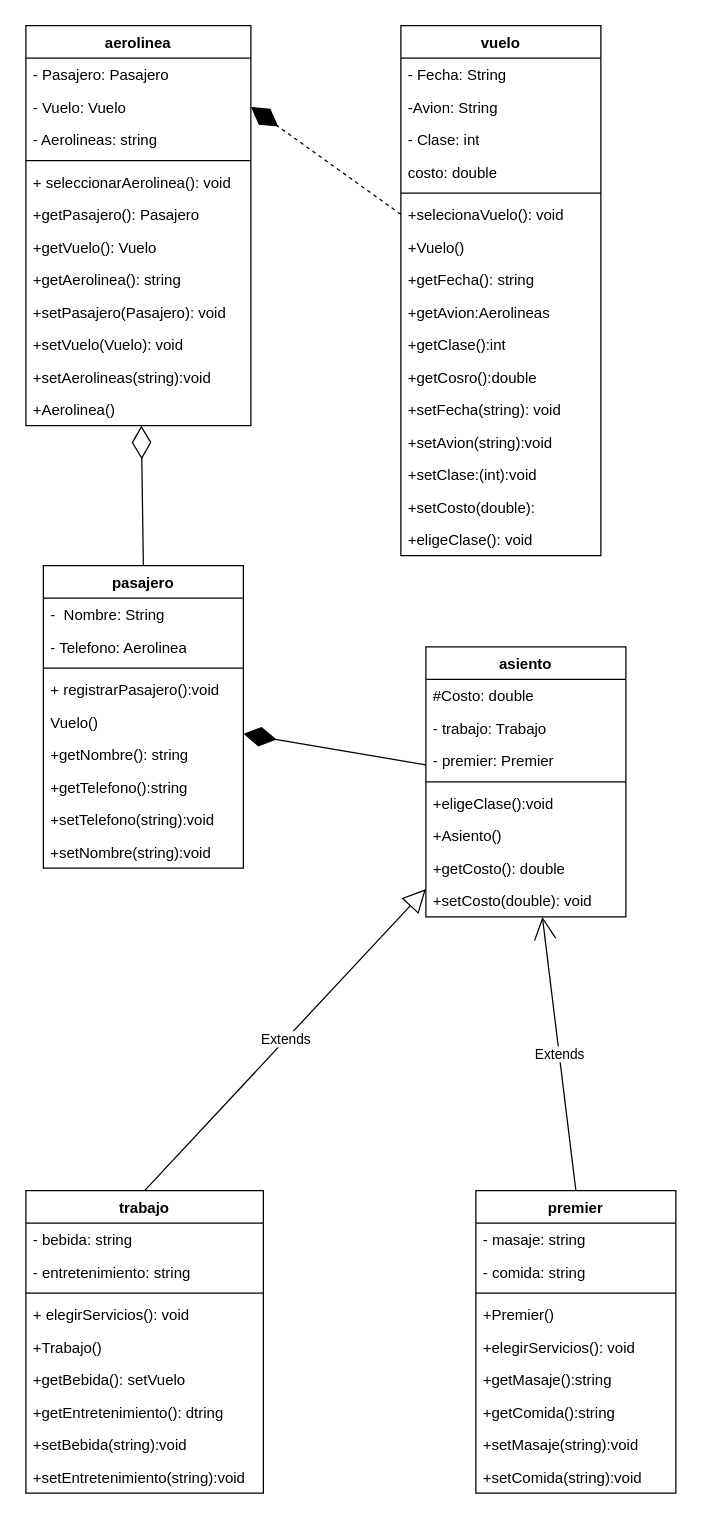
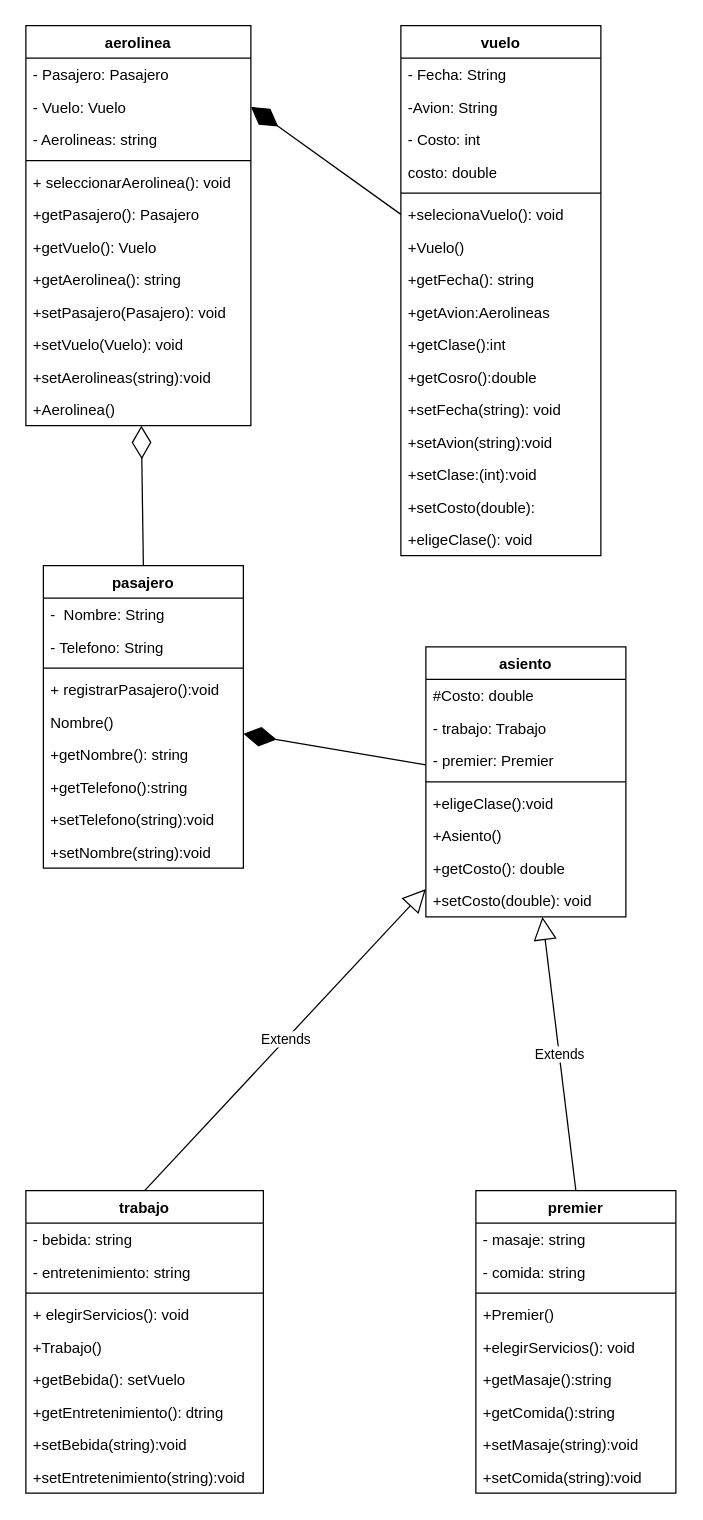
node "- Clase: int": label "- Clase: int" -> "- Costo: int"
edge "+selecionaVuelo(): void" -> "- Vuelo: Vuelo": style dashed -> solid
node "- Telefono: Aerolinea": label "- Telefono: Aerolinea" -> "- Telefono: String"
node "Vuelo()": label "Vuelo()" -> "Nombre()"
edge "premier" -> "asiento": arrowhead open -> block
